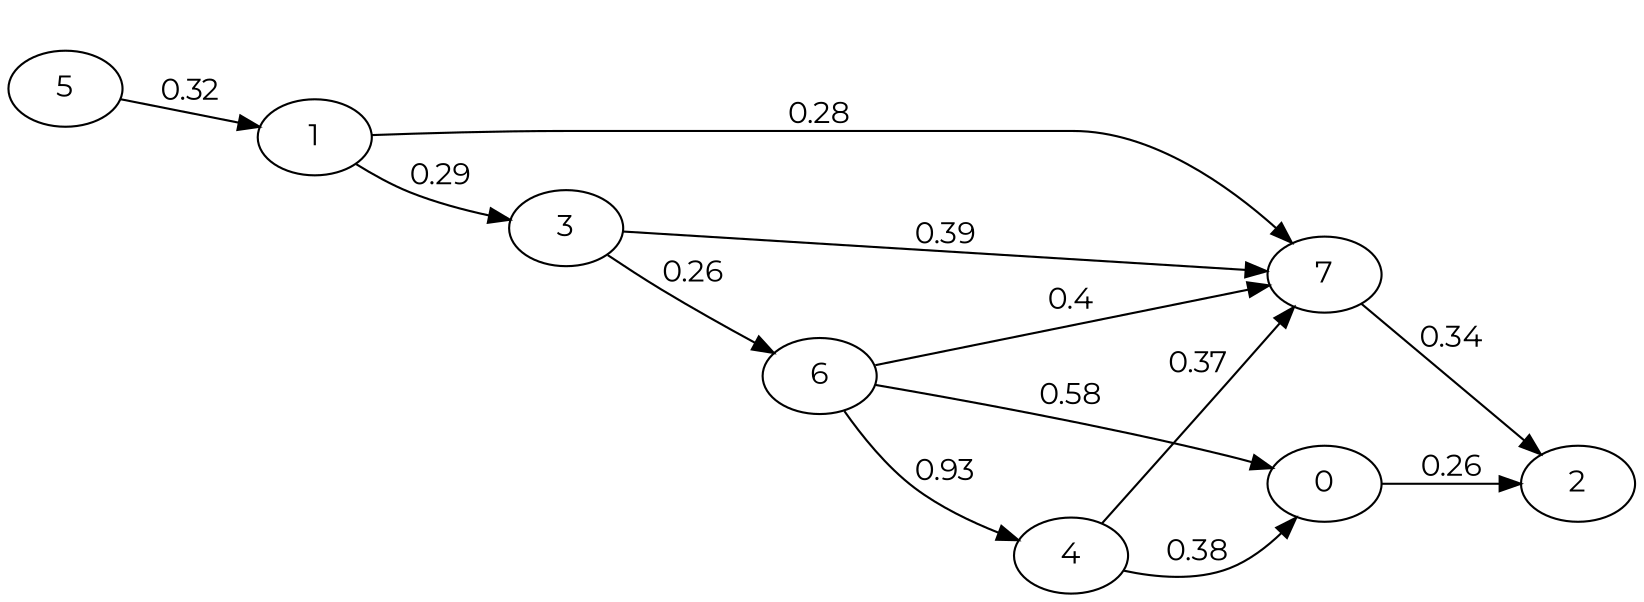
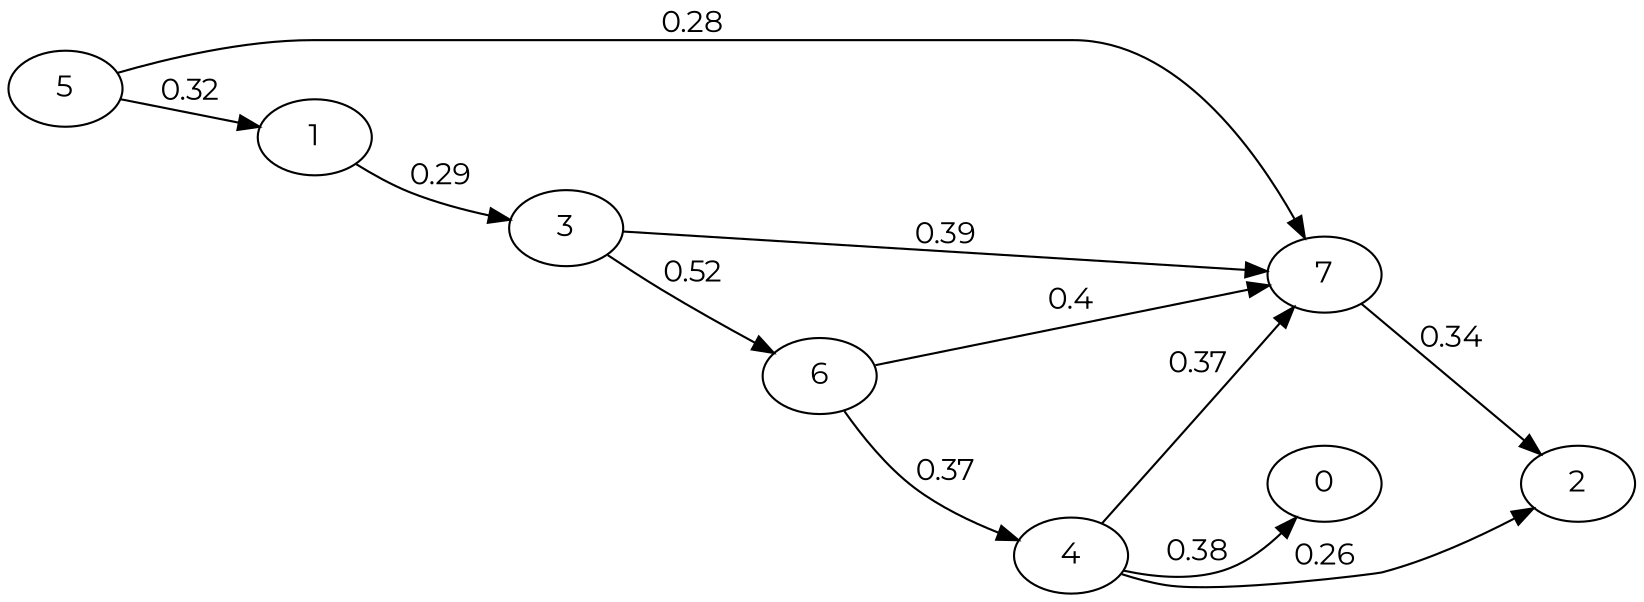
edge "1" -> "7": now "5" -> "7"
edge "3" -> "6": label "0.26" -> "0.52"
edge "6" -> "0": removed, label "0.58"
edge "6" -> "4": label "0.93" -> "0.37"
edge "0" -> "2": now "4" -> "2"
